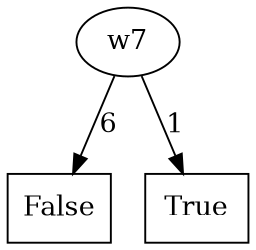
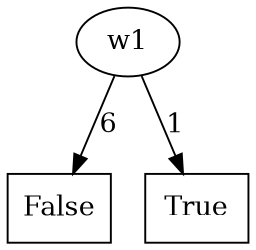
node "w7": label "w7" -> "w1"
